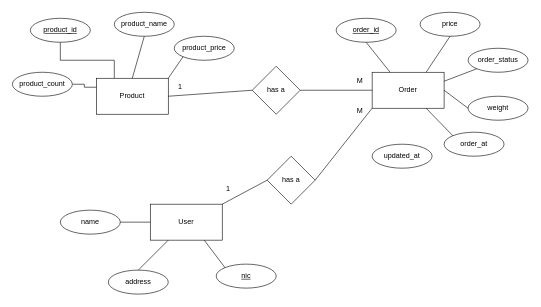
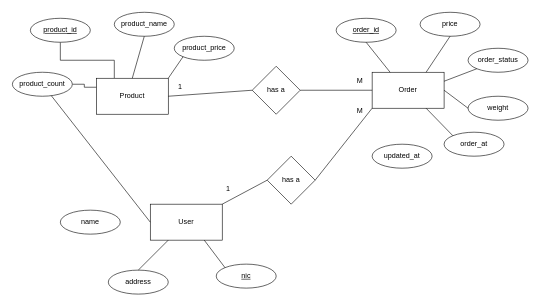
edge "name" -- "User": now "product_count" -- "User"
